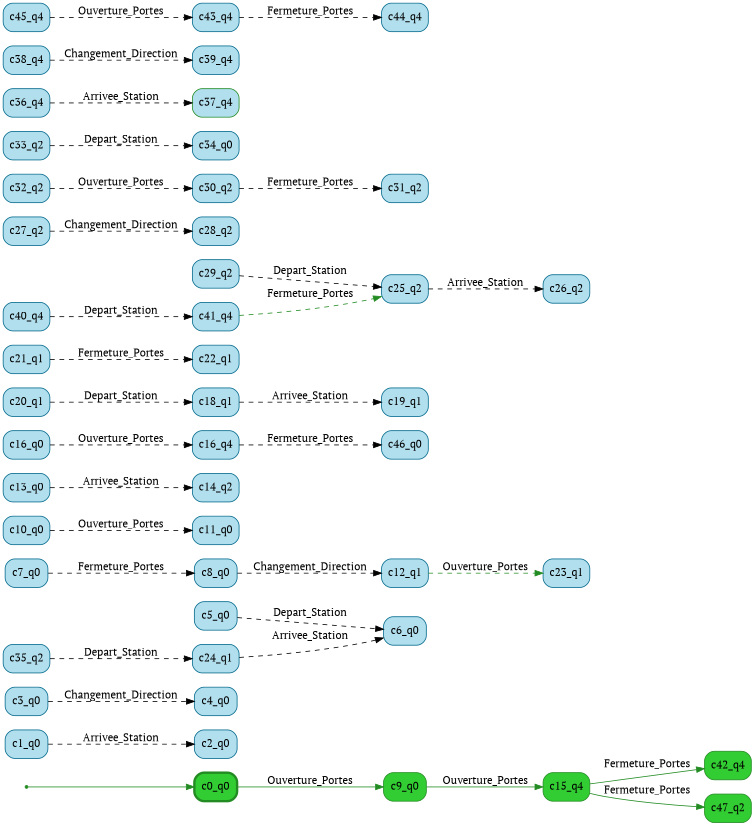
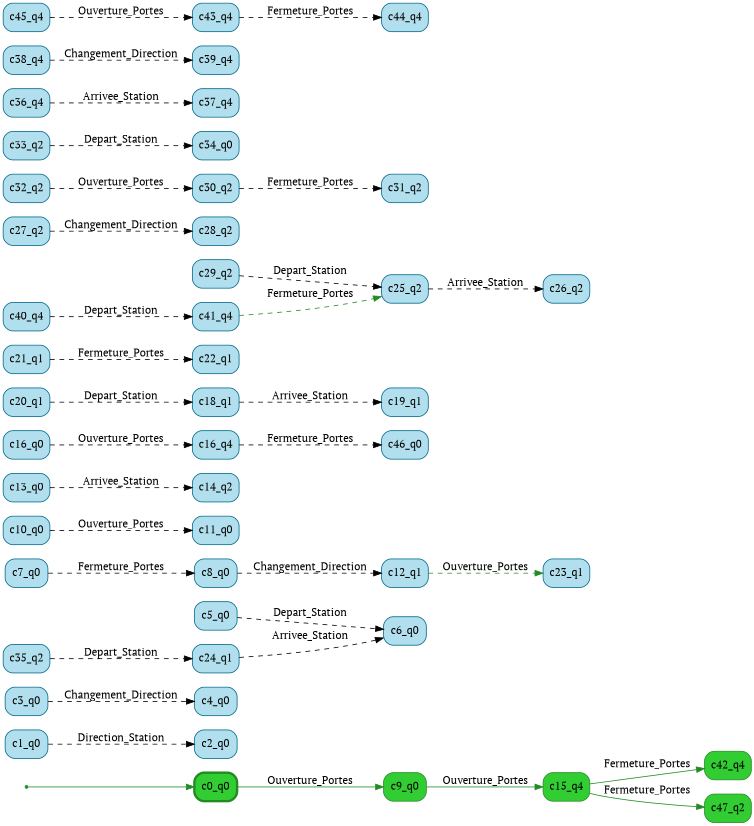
node "c37_q4": color forestgreen -> deepskyblue4
edge "c1_q0" -> "c2_q0": label "Arrivee_Station" -> "Direction_Station"
